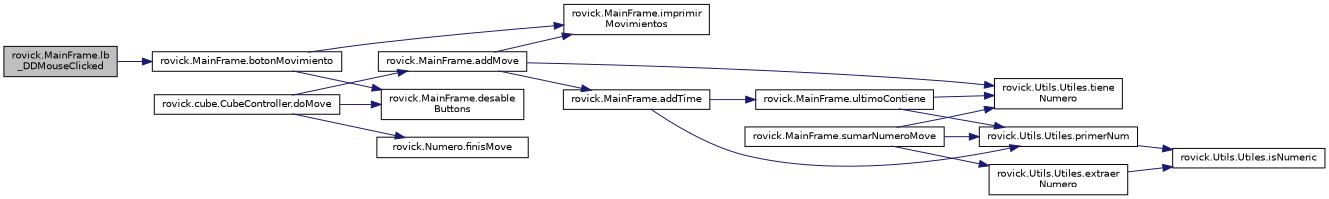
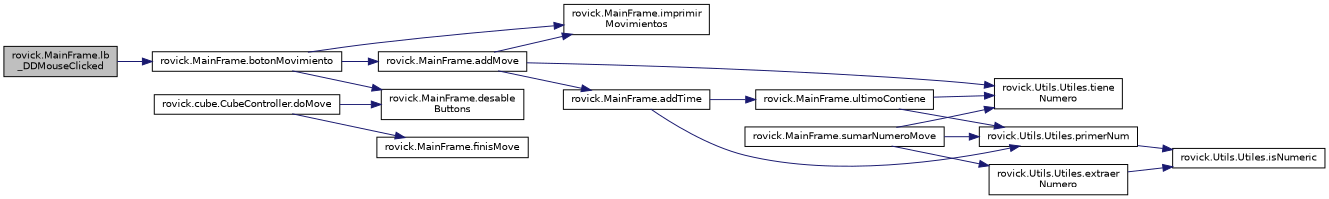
edge "rovick.cube.CubeController.doMove" -> "rovick.MainFrame.addMove": now "rovick.MainFrame.botonMovimiento" -> "rovick.MainFrame.addMove"
node "rovick.Numero.finisMove": label "rovick.Numero.finisMove" -> "rovick.MainFrame.finisMove"
